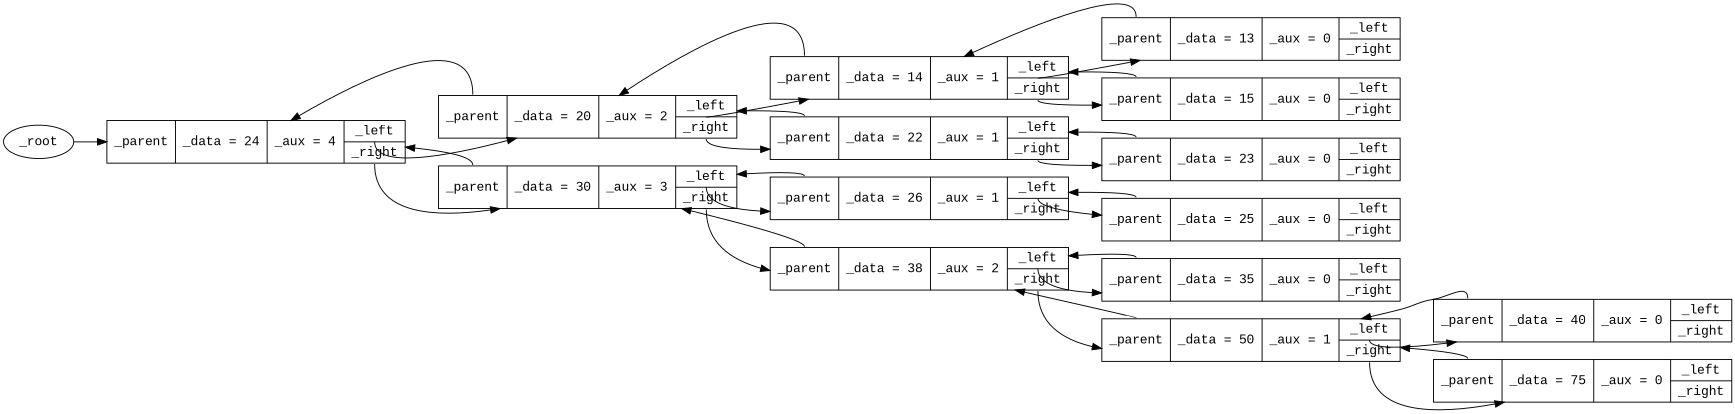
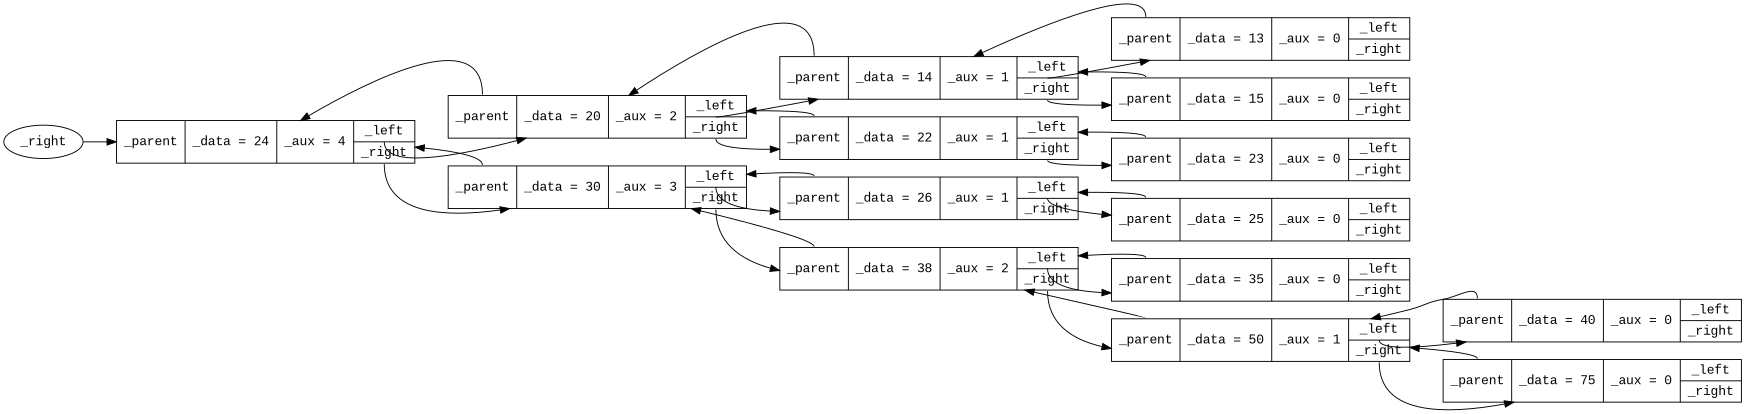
node "_root": label "_root" -> "_right"
